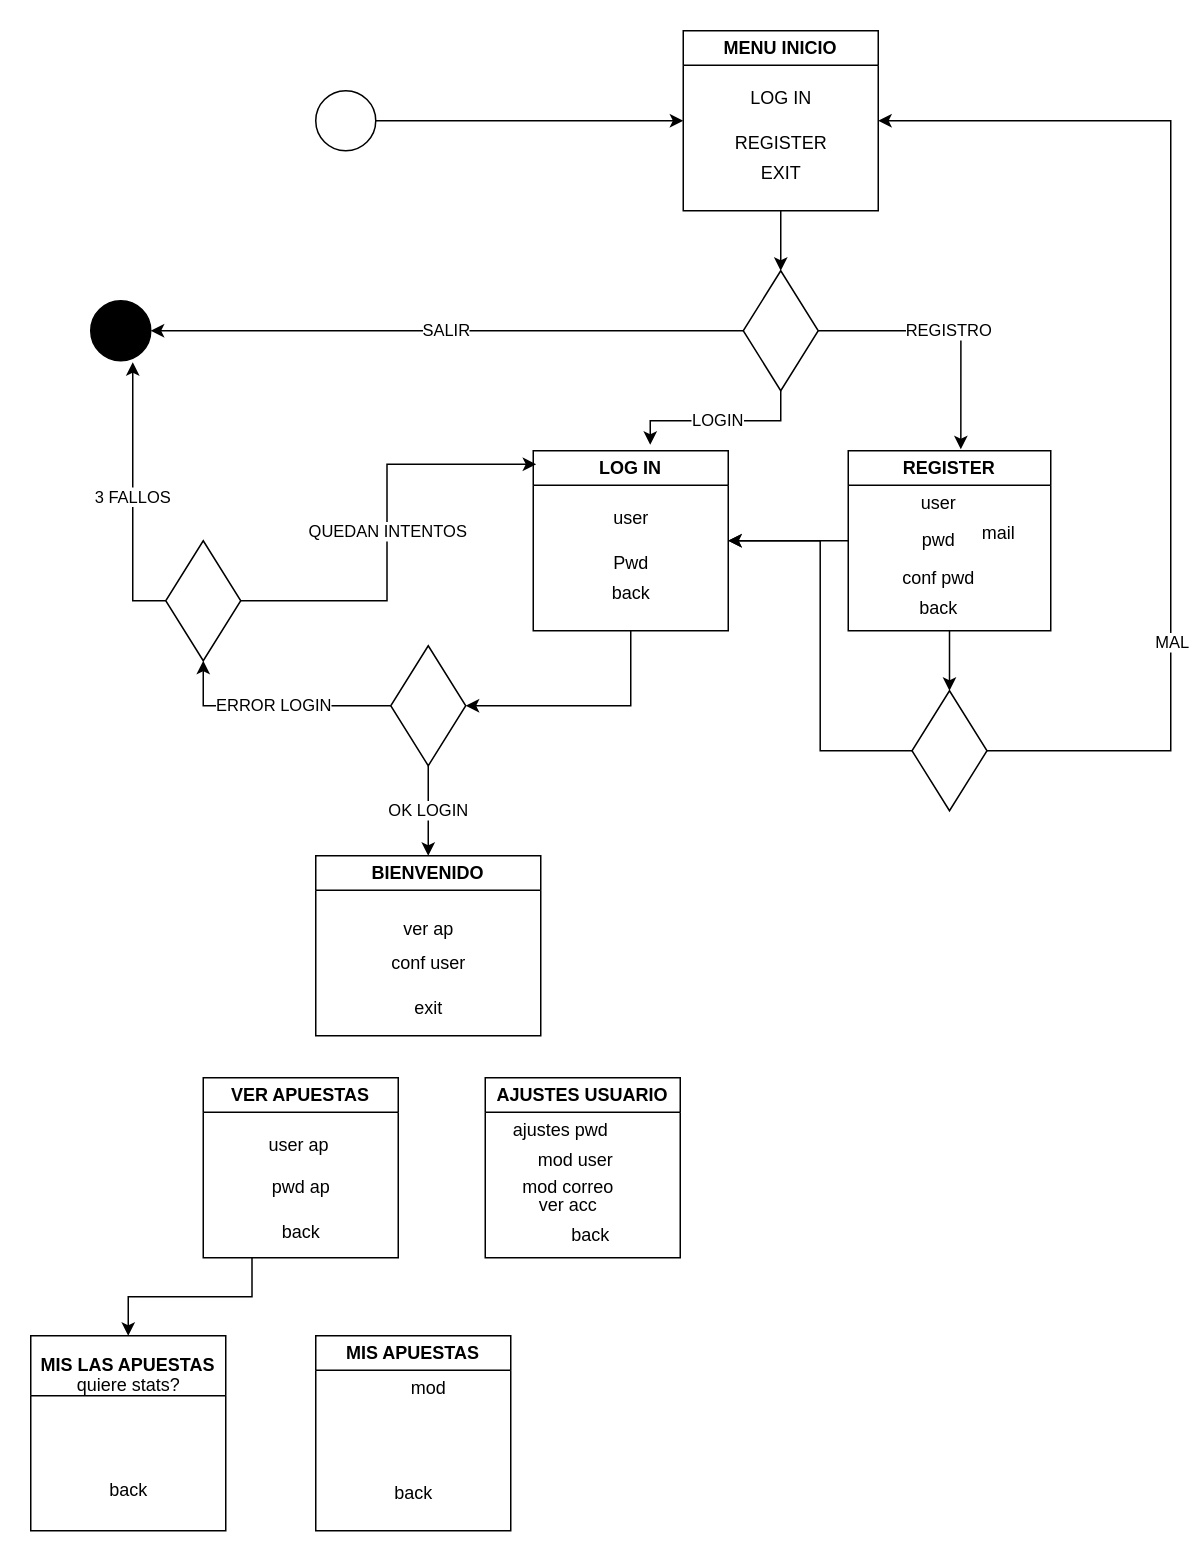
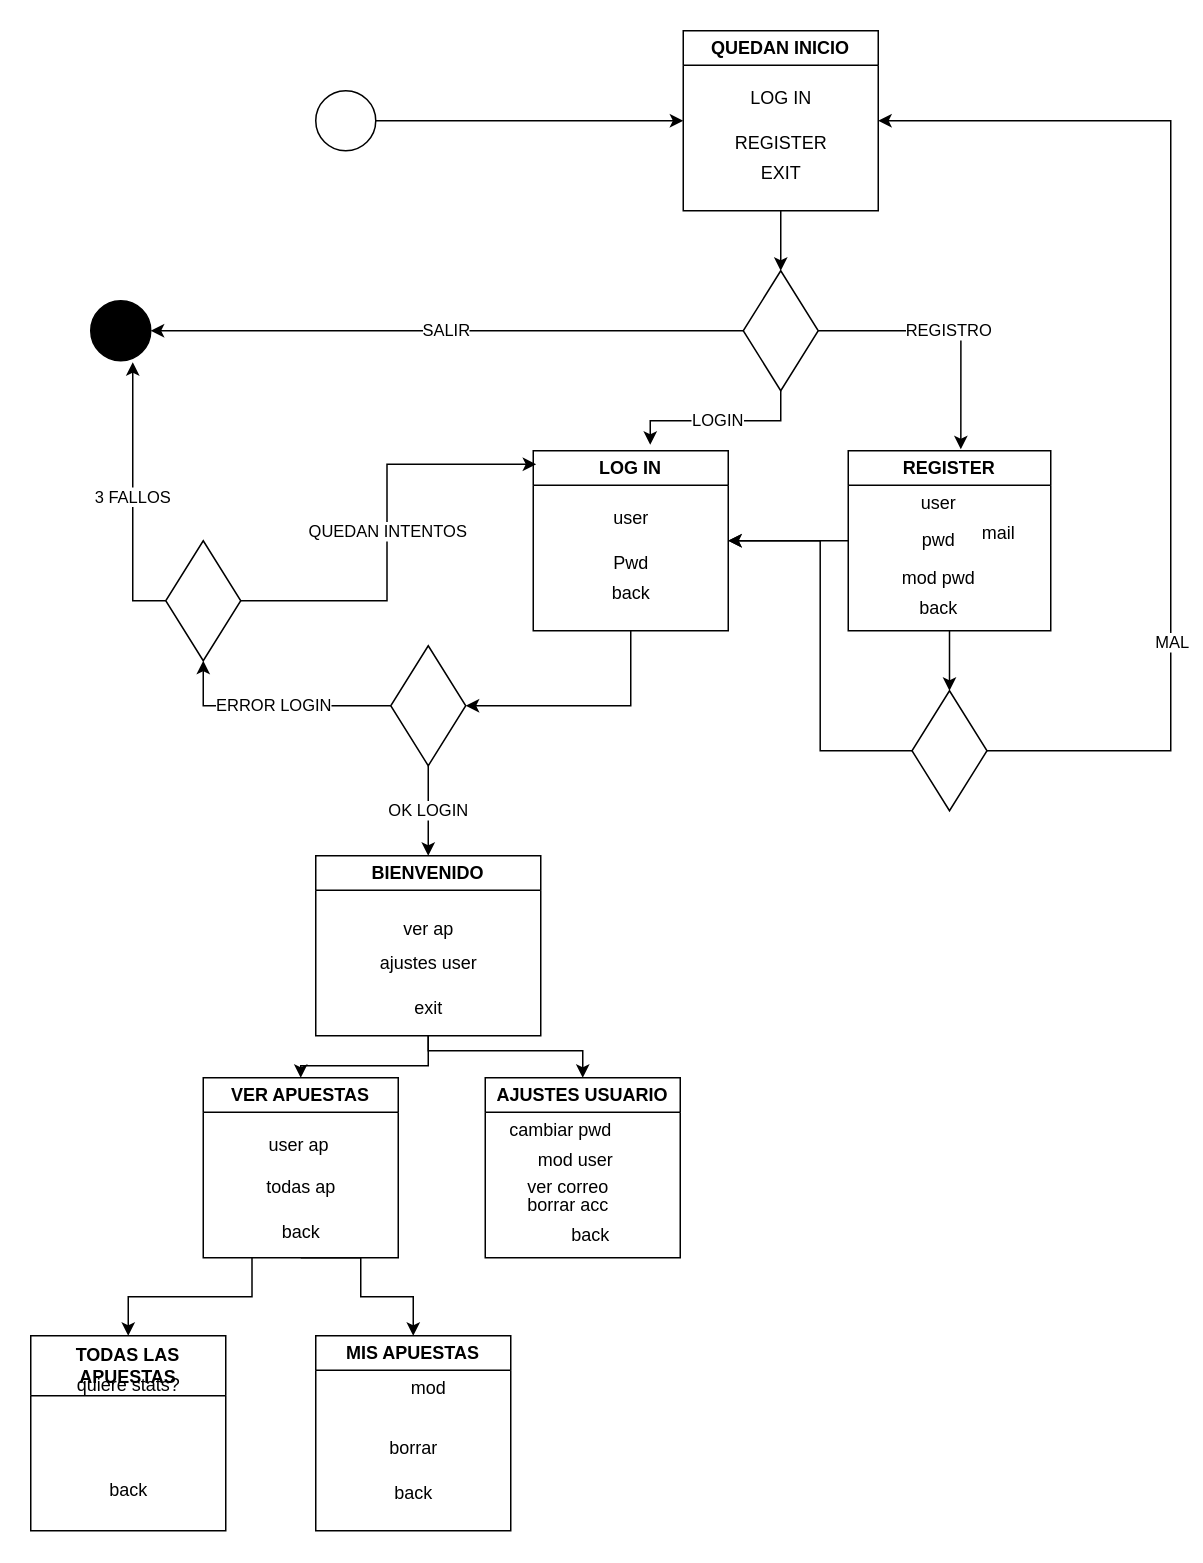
node "MENU INICIO": label "MENU INICIO" -> "QUEDAN INICIO"
node "conf pwd": label "conf pwd" -> "mod pwd"
node "conf user": label "conf user" -> "ajustes user"
edge "BIENVENIDO" -> "AJUSTES USUARIO": added
edge "BIENVENIDO" -> "VER APUESTAS": added
node "ajustes pwd": label "ajustes pwd" -> "cambiar pwd"
node "pwd ap": label "pwd ap" -> "todas ap"
node "mod correo": label "mod correo" -> "ver correo"
node "ver acc": label "ver acc" -> "borrar acc"
edge "VER APUESTAS" -> "MIS APUESTAS": added
node "MIS LAS APUESTAS": label "MIS LAS APUESTAS" -> "TODAS LAS APUESTAS"
node "borrar": added
